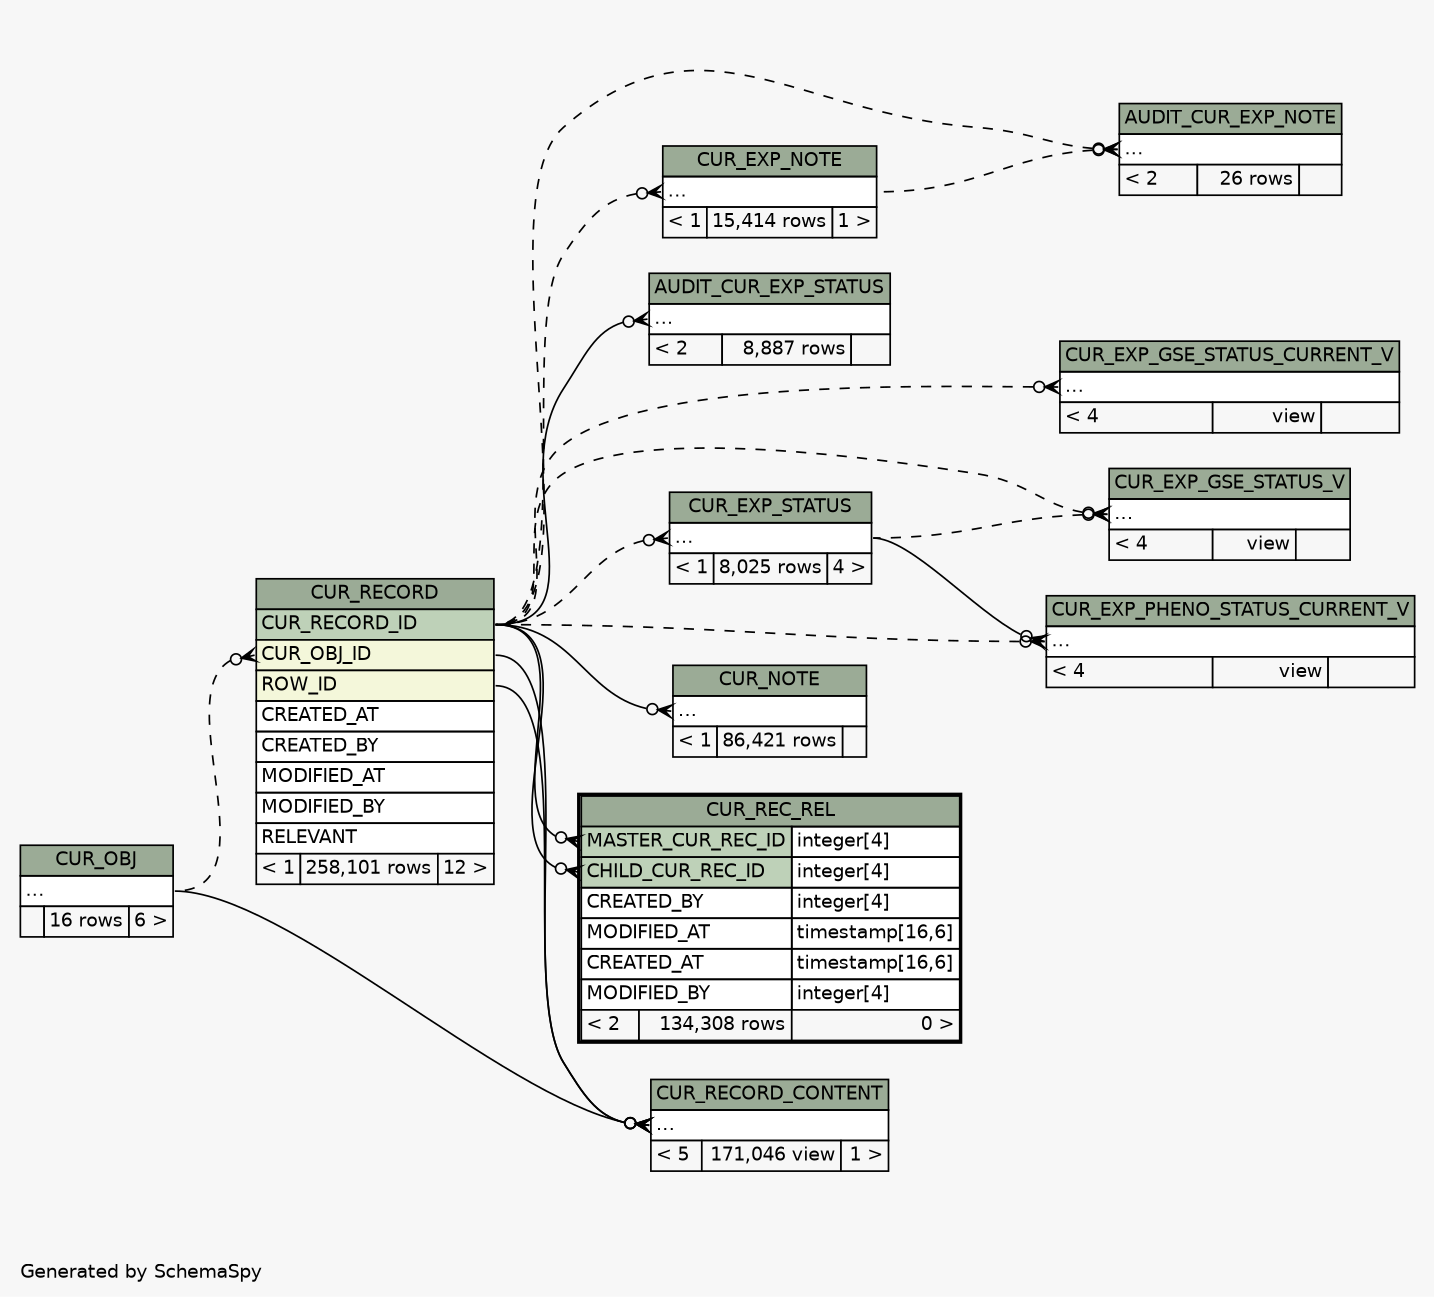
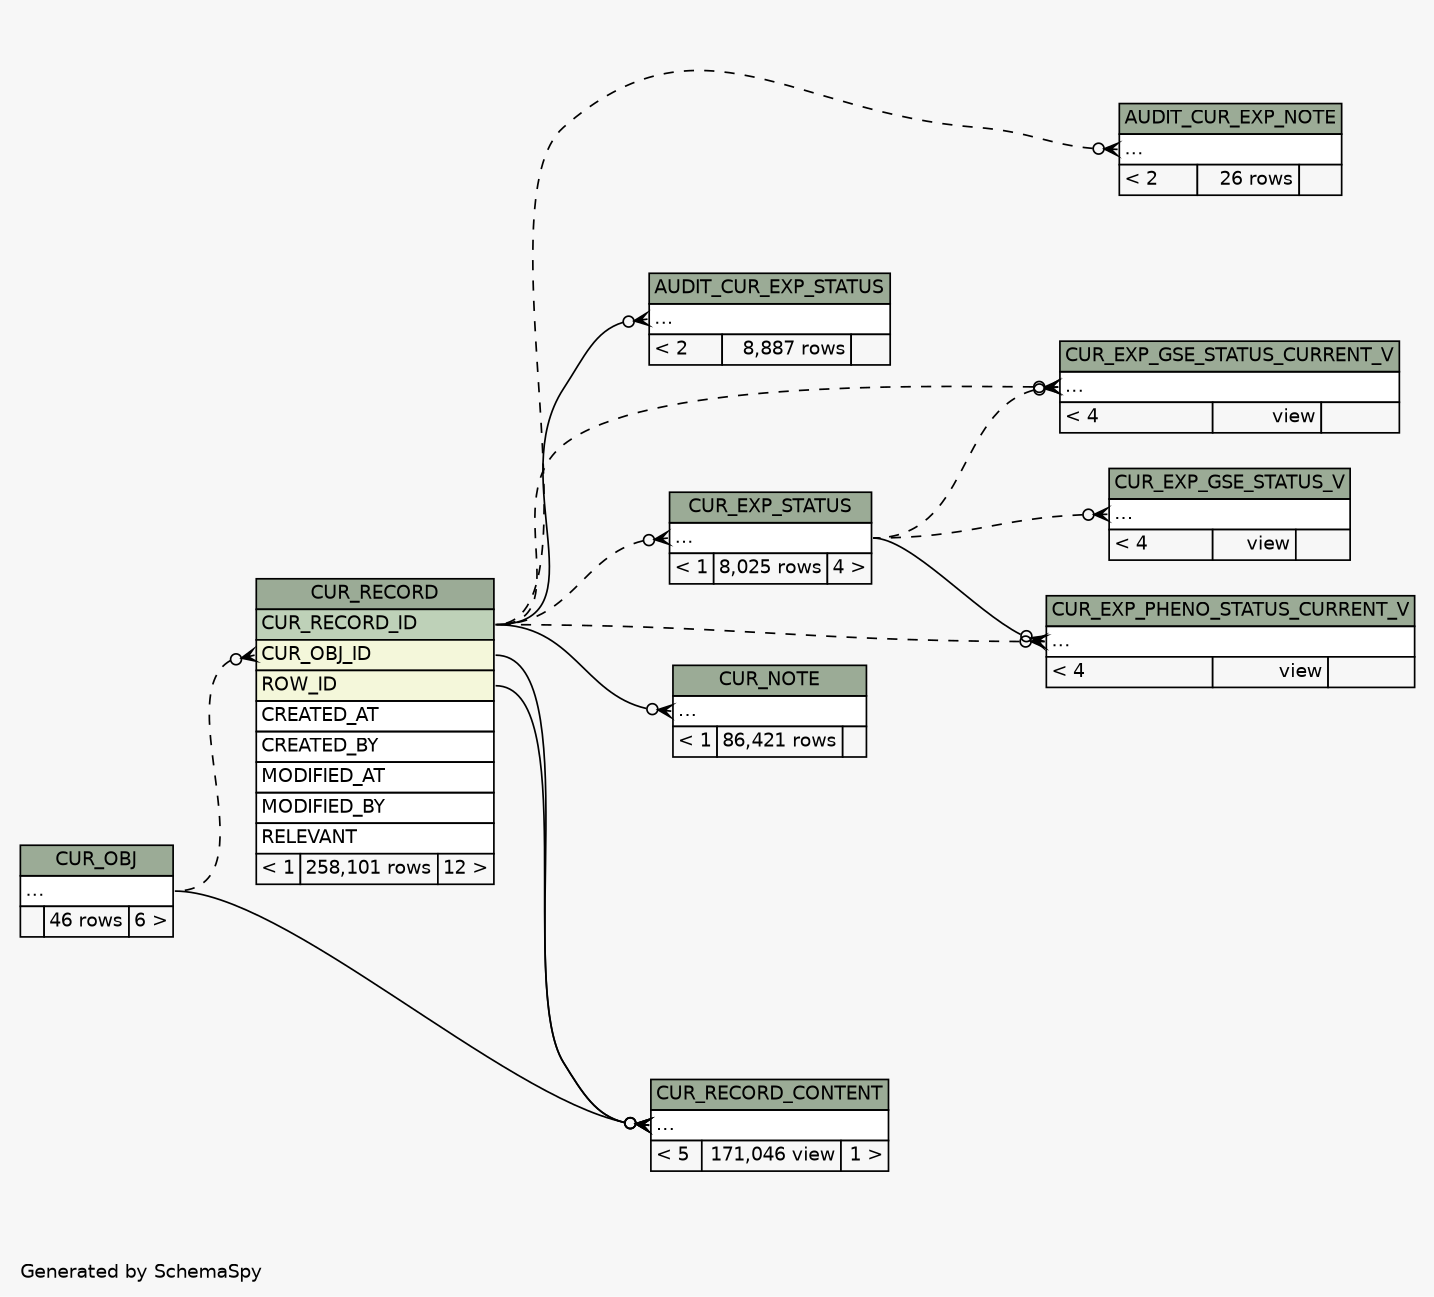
node "CUR_EXP_NOTE": removed
edge "CUR_RECORD" -> "CUR_EXP_GSE_STATUS_V": removed
edge "CUR_EXP_STATUS" -> "CUR_EXP_GSE_STATUS_CURRENT_V": added
node "CUR_REC_REL": removed
node "CUR_OBJ": text "16 rows" -> "46 rows"
